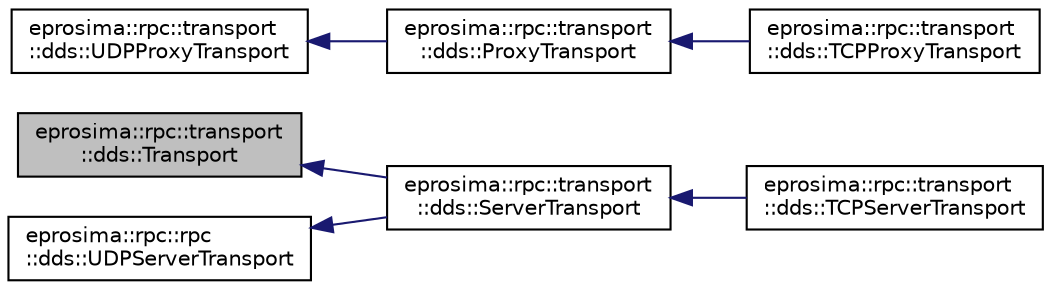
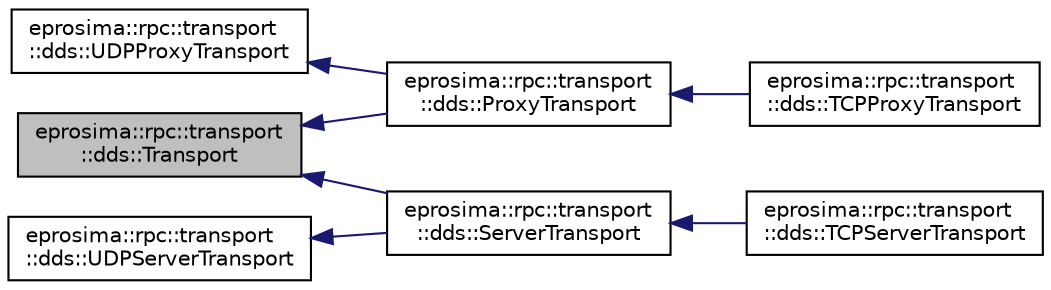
edge "eprosima::rpc::transport ::dds::ProxyTransport" -> "eprosima::rpc::transport ::dds::Transport": added
node "eprosima::rpc::rpc ::dds::UDPServerTransport": label "eprosima::rpc::rpc ::dds::UDPServerTransport" -> "eprosima::rpc::transport ::dds::UDPServerTransport"
